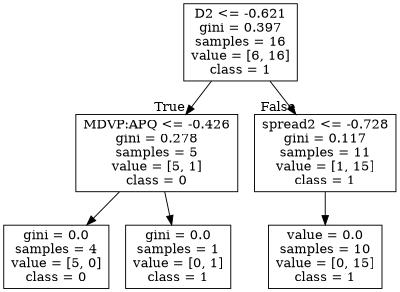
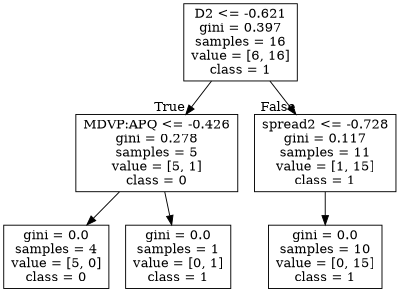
node "value = 0.0 samples = 10 value = [0, 15] class = 1": label "value = 0.0 samples = 10 value = [0, 15] class = 1" -> "gini = 0.0 samples = 10 value = [0, 15] class = 1"
